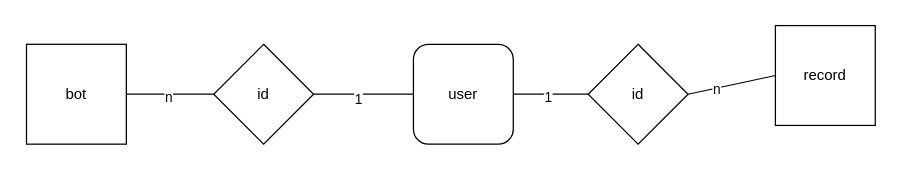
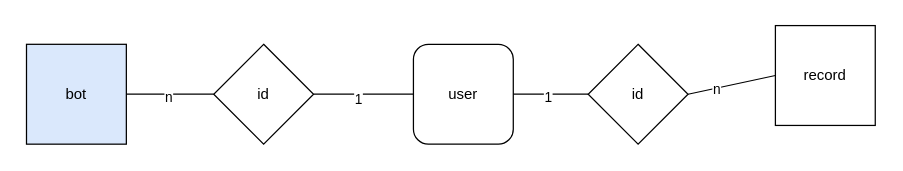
node "bot": fillcolor #ffffff -> #dae8fc
